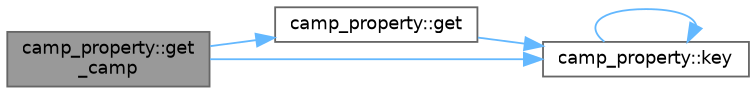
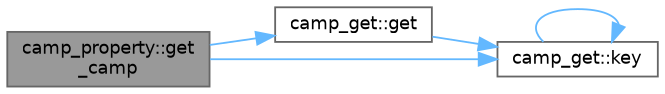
node "camp_property::get": label "camp_property::get" -> "camp_get::get"
node "camp_property::key": label "camp_property::key" -> "camp_get::key"
